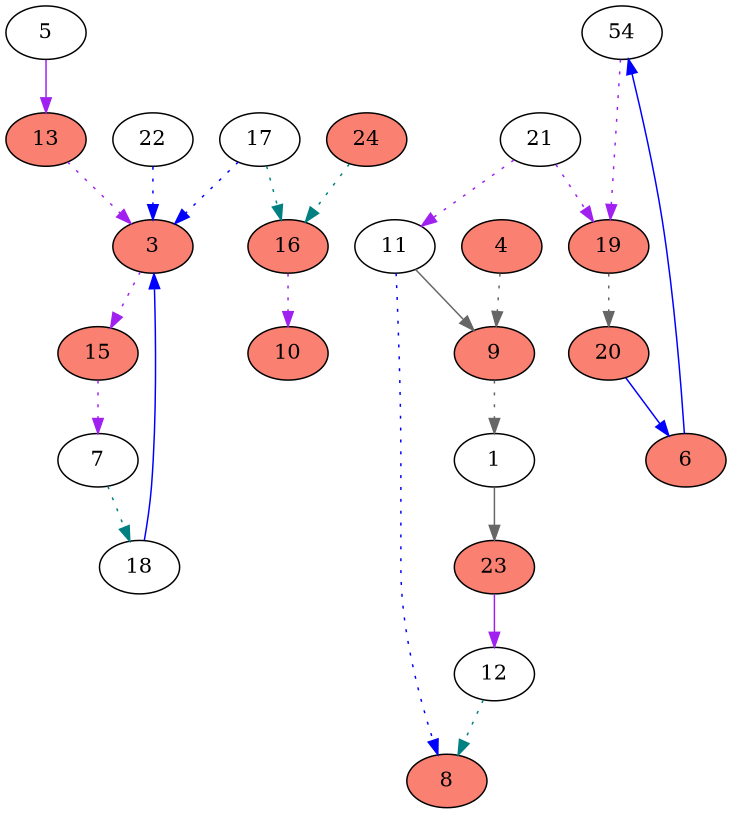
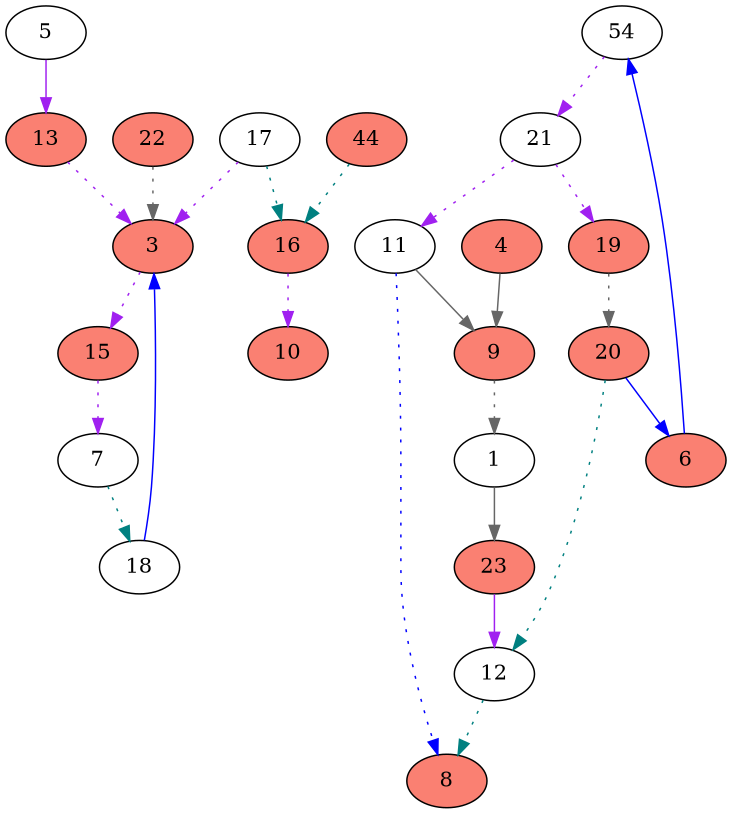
edge "54" -> "19": now "54" -> "21"
node "22": fillcolor white -> salmon
node "24": label "24" -> "44"
edge "22" -> "3": color blue -> gray40
edge "17" -> "3": color blue -> purple
edge "4" -> "9": style dotted -> solid
edge "20" -> "12": added
